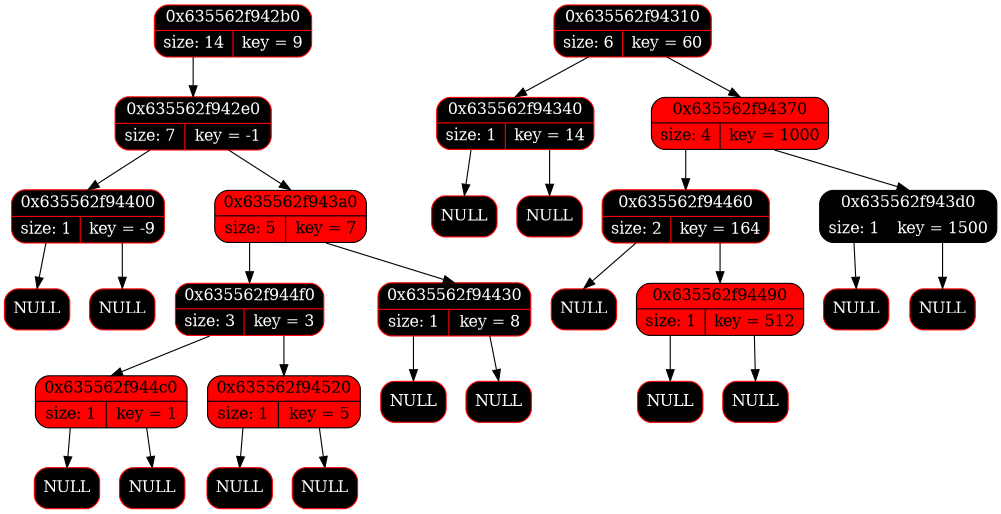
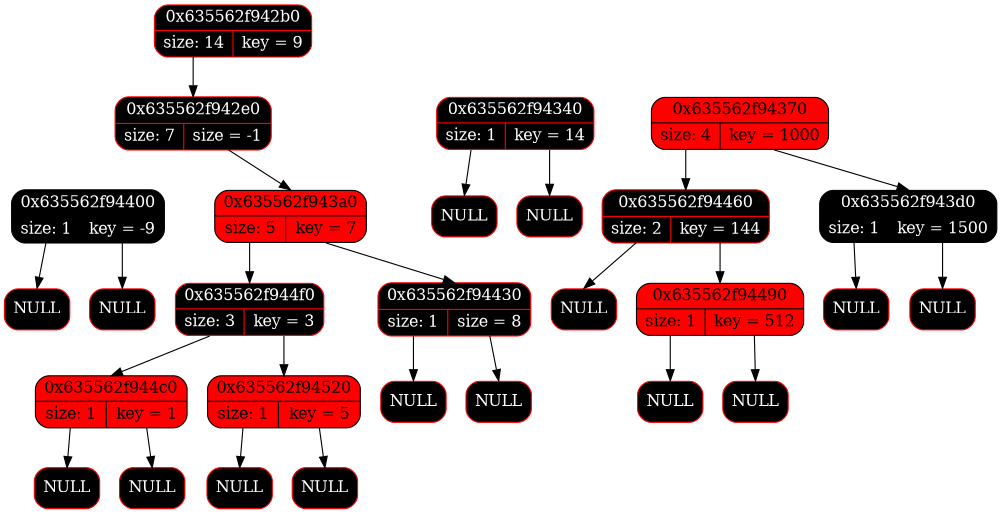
node "0x635562f94310": removed
node "0x635562f942e0": text "key = -1" -> "size = -1"
edge "0x635562f942e0" -> "0x635562f94400": removed
node "0x635562f94400": color red -> black
node "0x635562f94460": text "key = 164" -> "key = 144"
node "0x635562f94430": text "key = 8" -> "size = 8"
